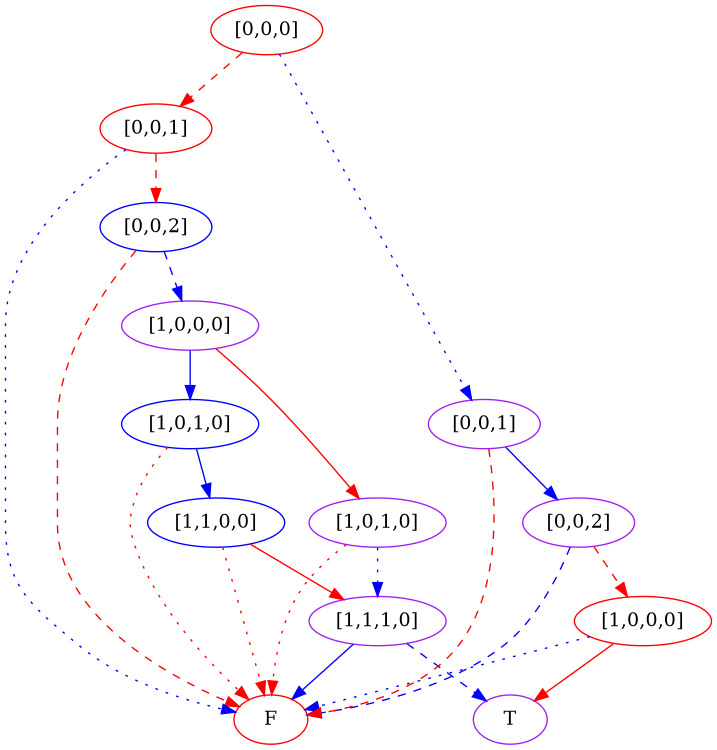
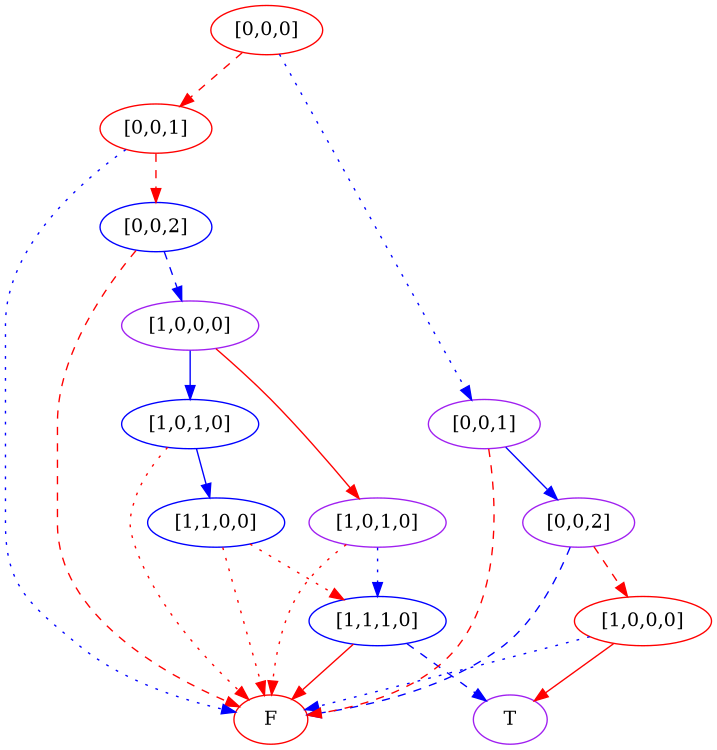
edge "[1,1,0,0]" -> "[1,1,1,0]": style solid -> dotted
node "[1,1,1,0]": color purple -> blue
edge "[1,1,1,0]" -> "F": color blue -> red
